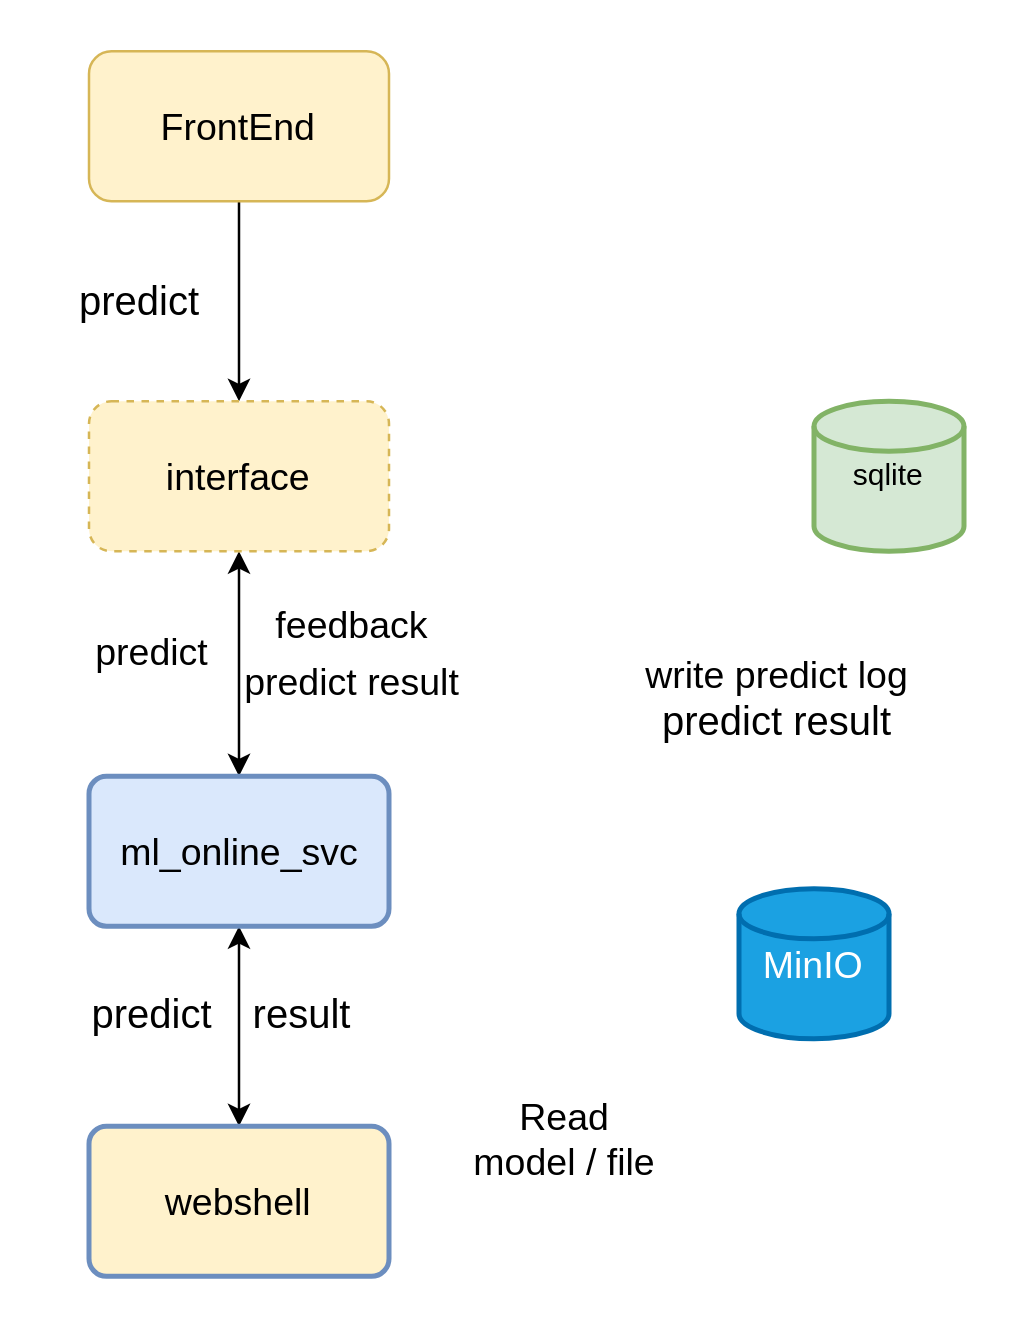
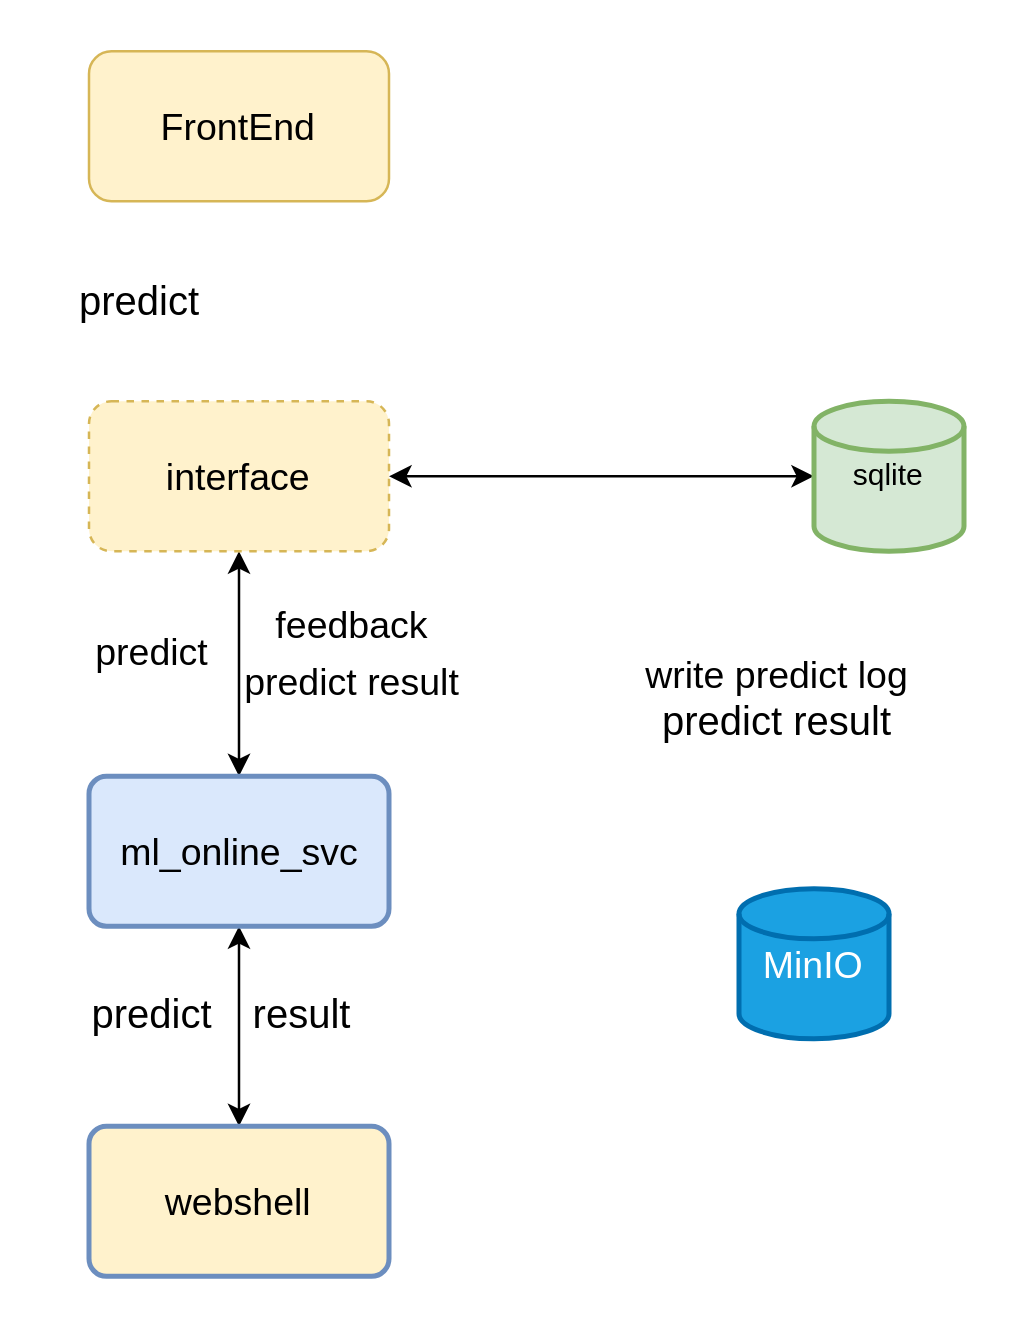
edge "FrontEnd" -> "interface": removed
edge "interface" -- "sqlite": added
node "Read model / file": removed
